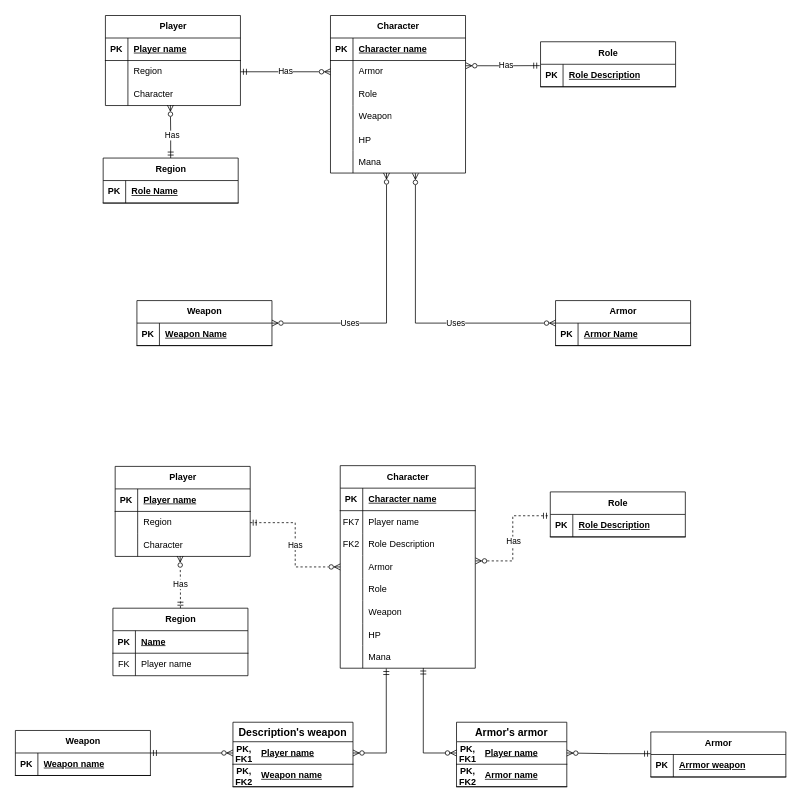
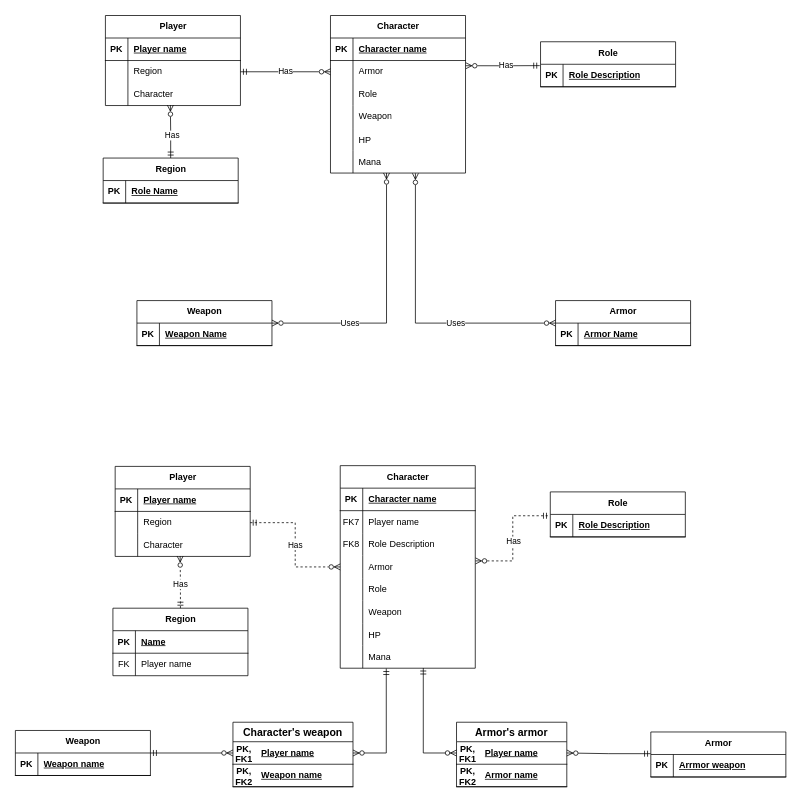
node "FK2": label "FK2" -> "FK8"
node "Description's weapon": label "Description's weapon" -> "Character's weapon"
